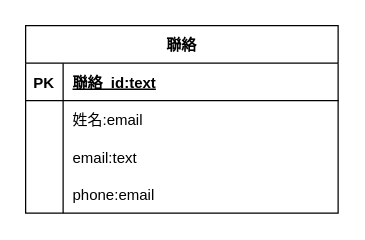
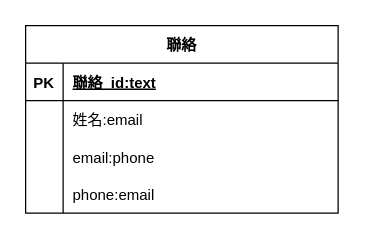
node "email:text": label "email:text" -> "email:phone"
